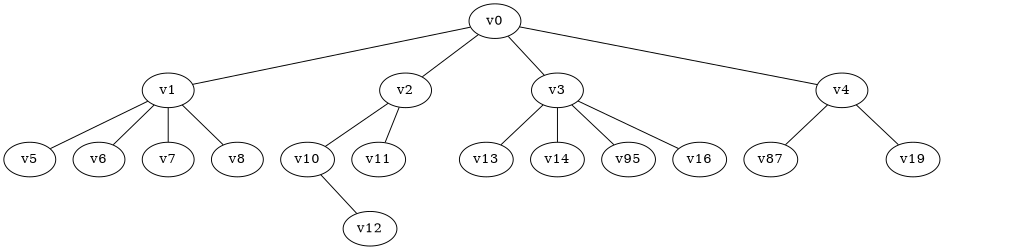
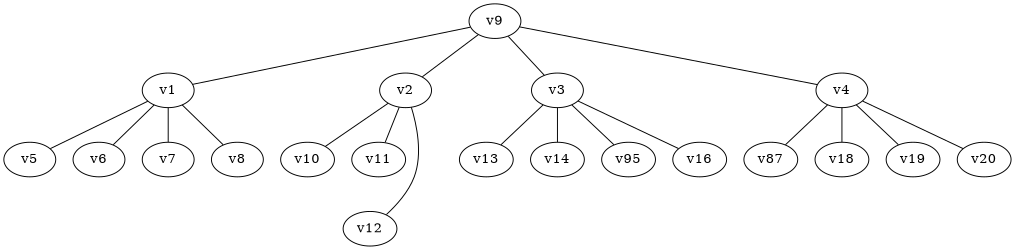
node "v0": label "v0" -> "v9"
node "v18": added
node "v20": added
edge "v10" -- "v12": now "v2" -- "v12"
